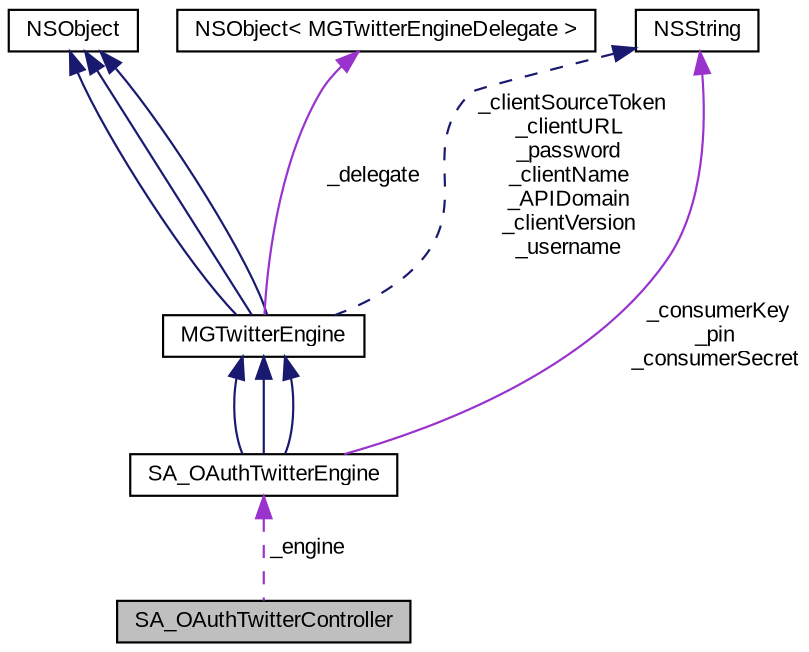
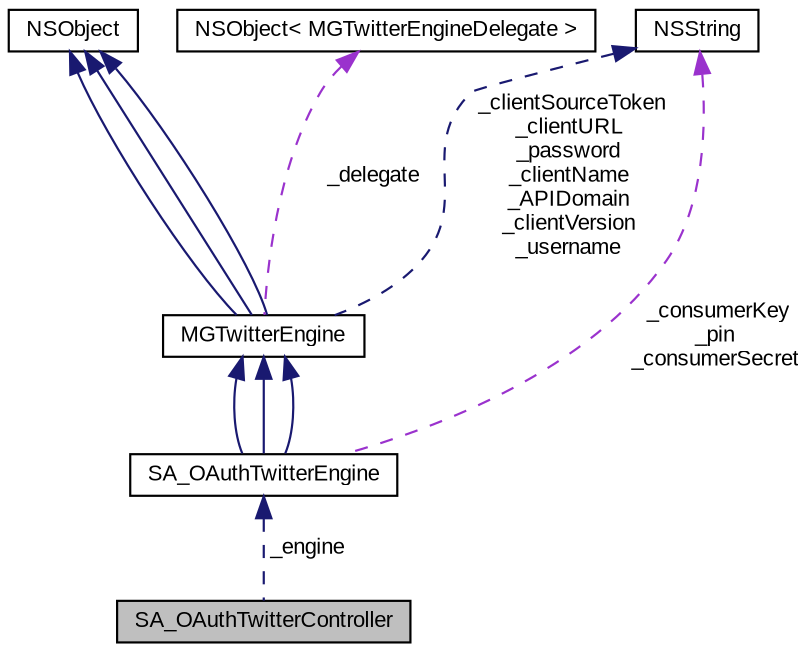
edge "MGTwitterEngine" -> "NSObject< MGTwitterEngineDelegate >": style solid -> dashed
edge "SA_OAuthTwitterEngine" -> "NSString": style solid -> dashed
edge "SA_OAuthTwitterController" -> "SA_OAuthTwitterEngine": color darkorchid3 -> midnightblue
